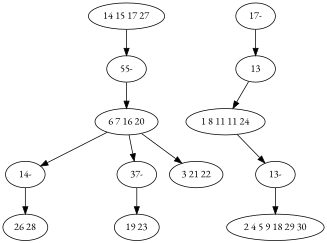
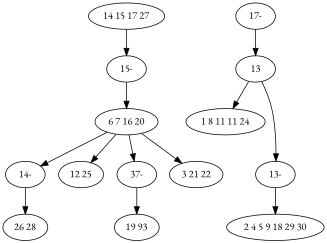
node "55-": label "55-" -> "15-"
edge "1 8 11 11 24" -> "13-": now "13" -> "13-"
node "12 25": added
node "19 23": label "19 23" -> "19 93"
